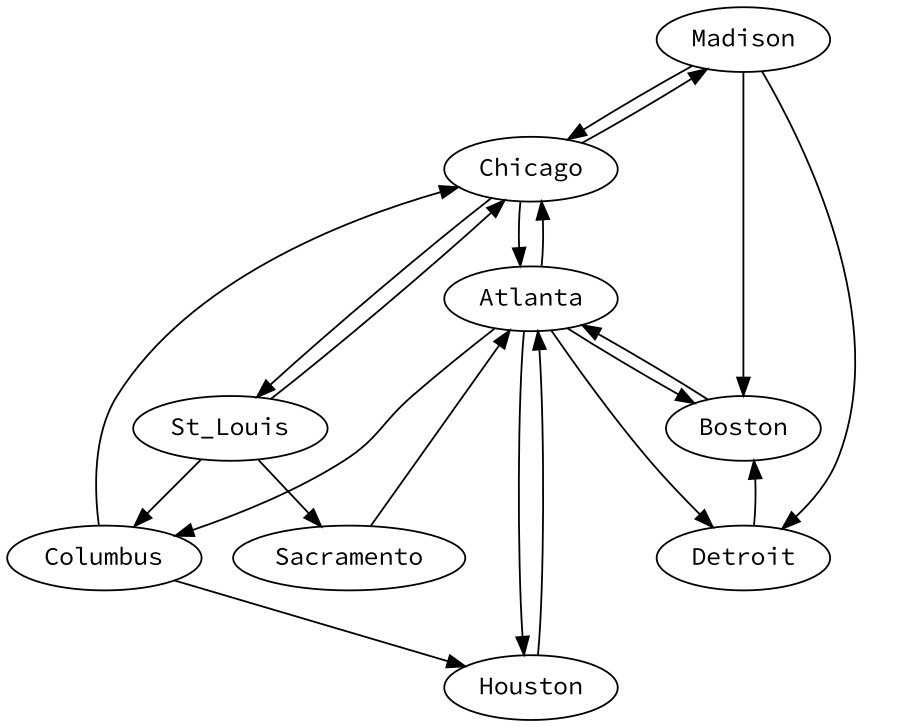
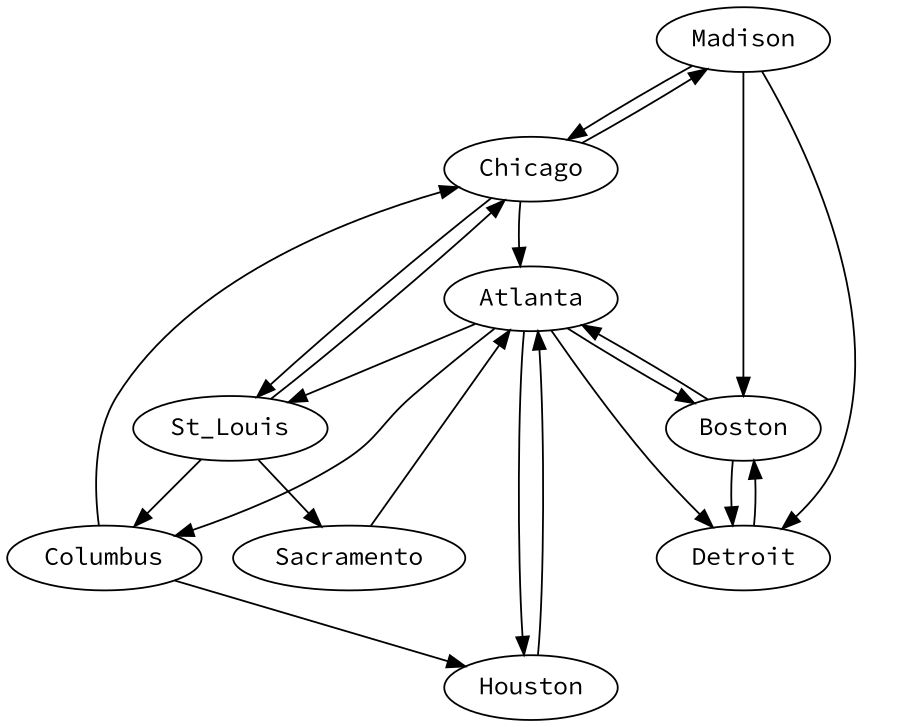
edge "Atlanta" -> "Chicago": now "Atlanta" -> "St_Louis"
edge "Boston" -> "Detroit": added
